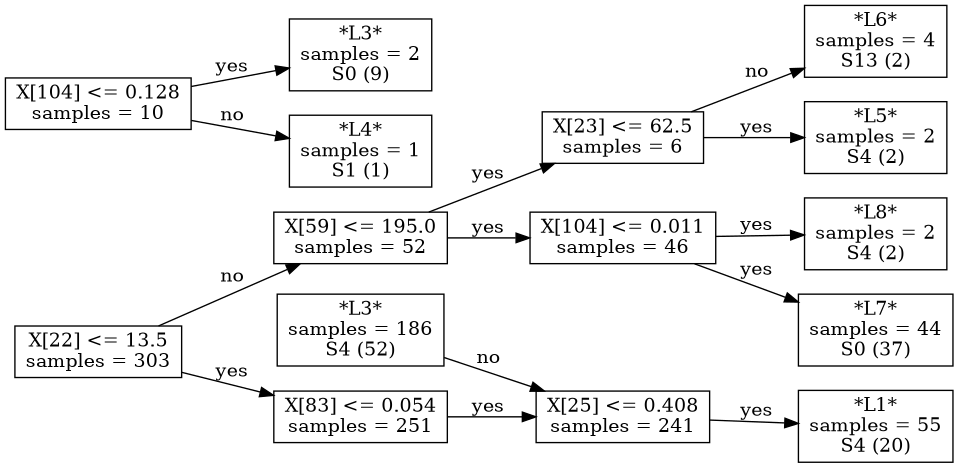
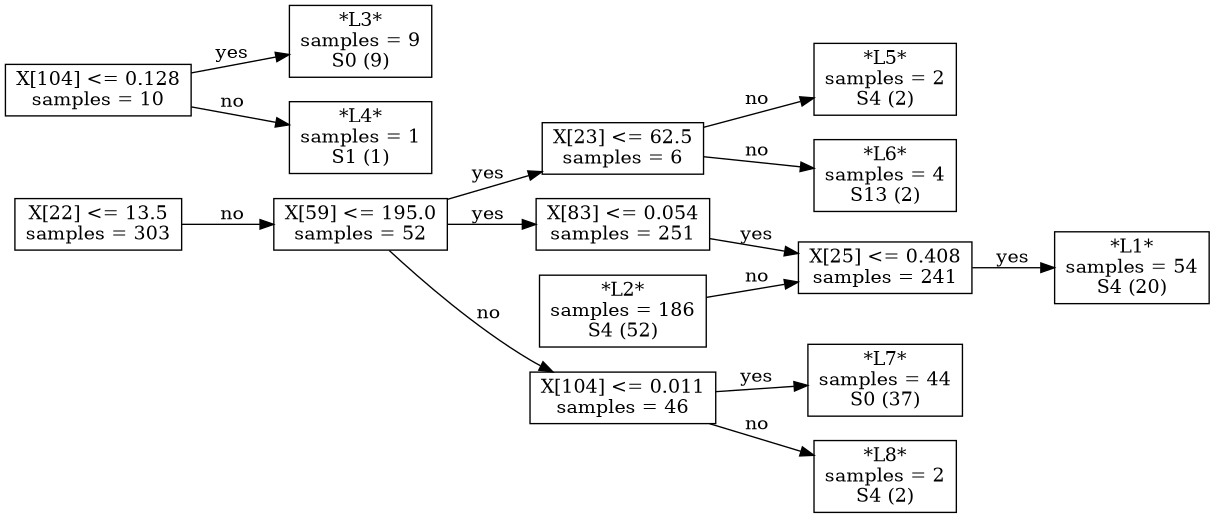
node "*L3* samples = 2 S0 (9)": label "*L3* samples = 2 S0 (9)" -> "*L3* samples = 9 S0 (9)"
edge "X[23] <= 62.5 samples = 6" -> "*L5* samples = 2 S4 (2)": label "yes" -> "no"
edge "X[104] <= 0.011 samples = 46" -> "*L8* samples = 2 S4 (2)": label "yes" -> "no"
edge "X[59] <= 195.0 samples = 52" -> "X[104] <= 0.011 samples = 46": label "yes" -> "no"
node "*L3* samples = 186 S4 (52)": label "*L3* samples = 186 S4 (52)" -> "*L2* samples = 186 S4 (52)"
edge "X[22] <= 13.5 samples = 303" -> "X[83] <= 0.054 samples = 251": now "X[59] <= 195.0 samples = 52" -> "X[83] <= 0.054 samples = 251"
node "*L1* samples = 55 S4 (20)": label "*L1* samples = 55 S4 (20)" -> "*L1* samples = 54 S4 (20)"
